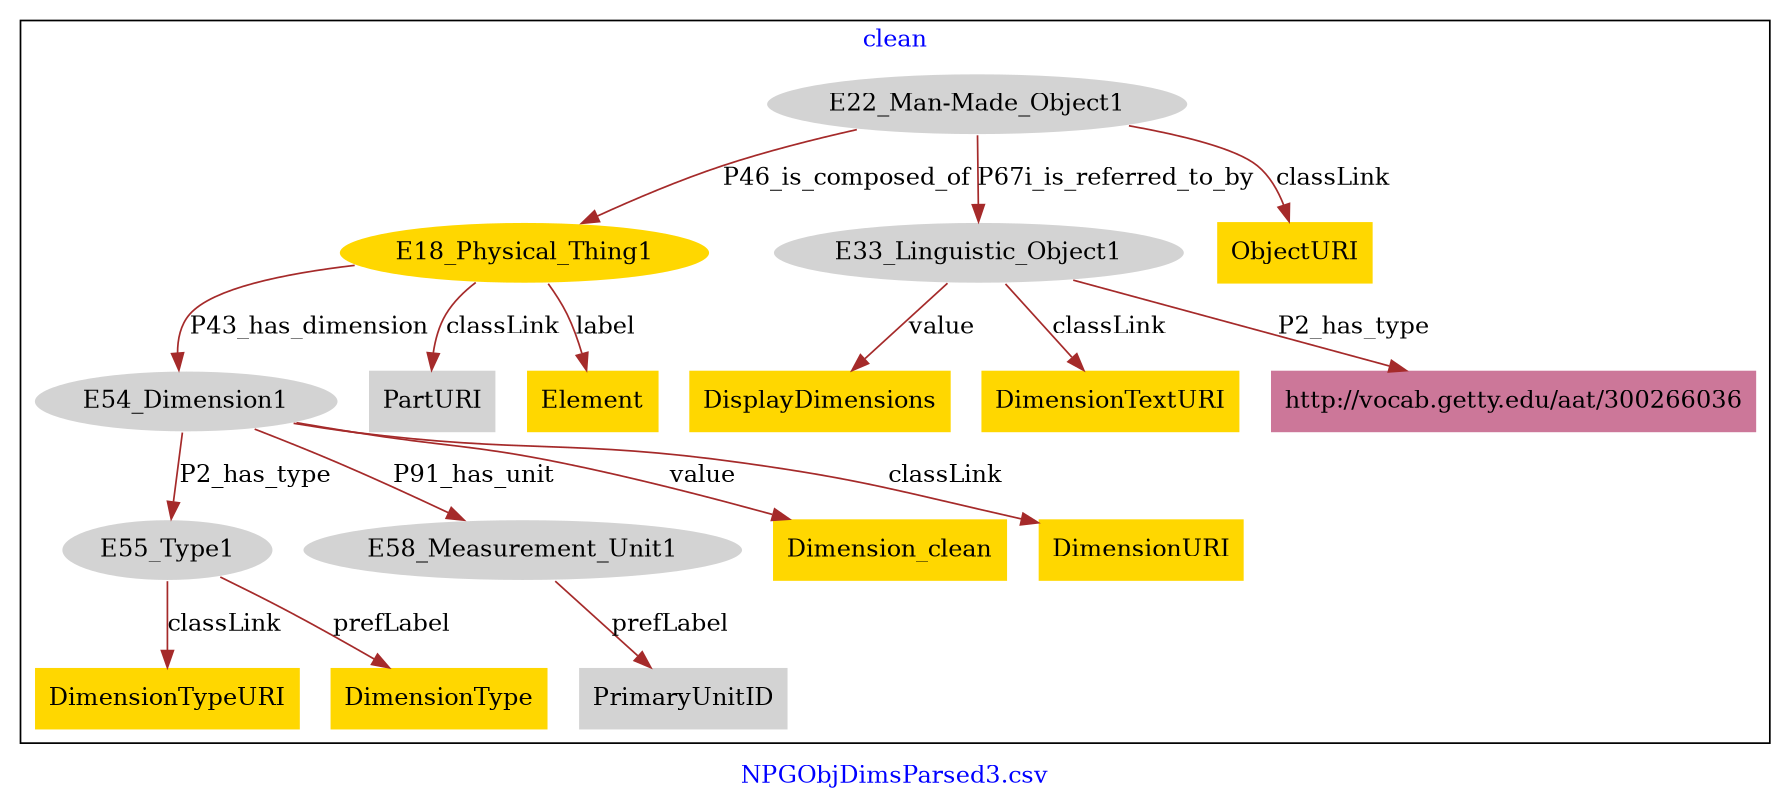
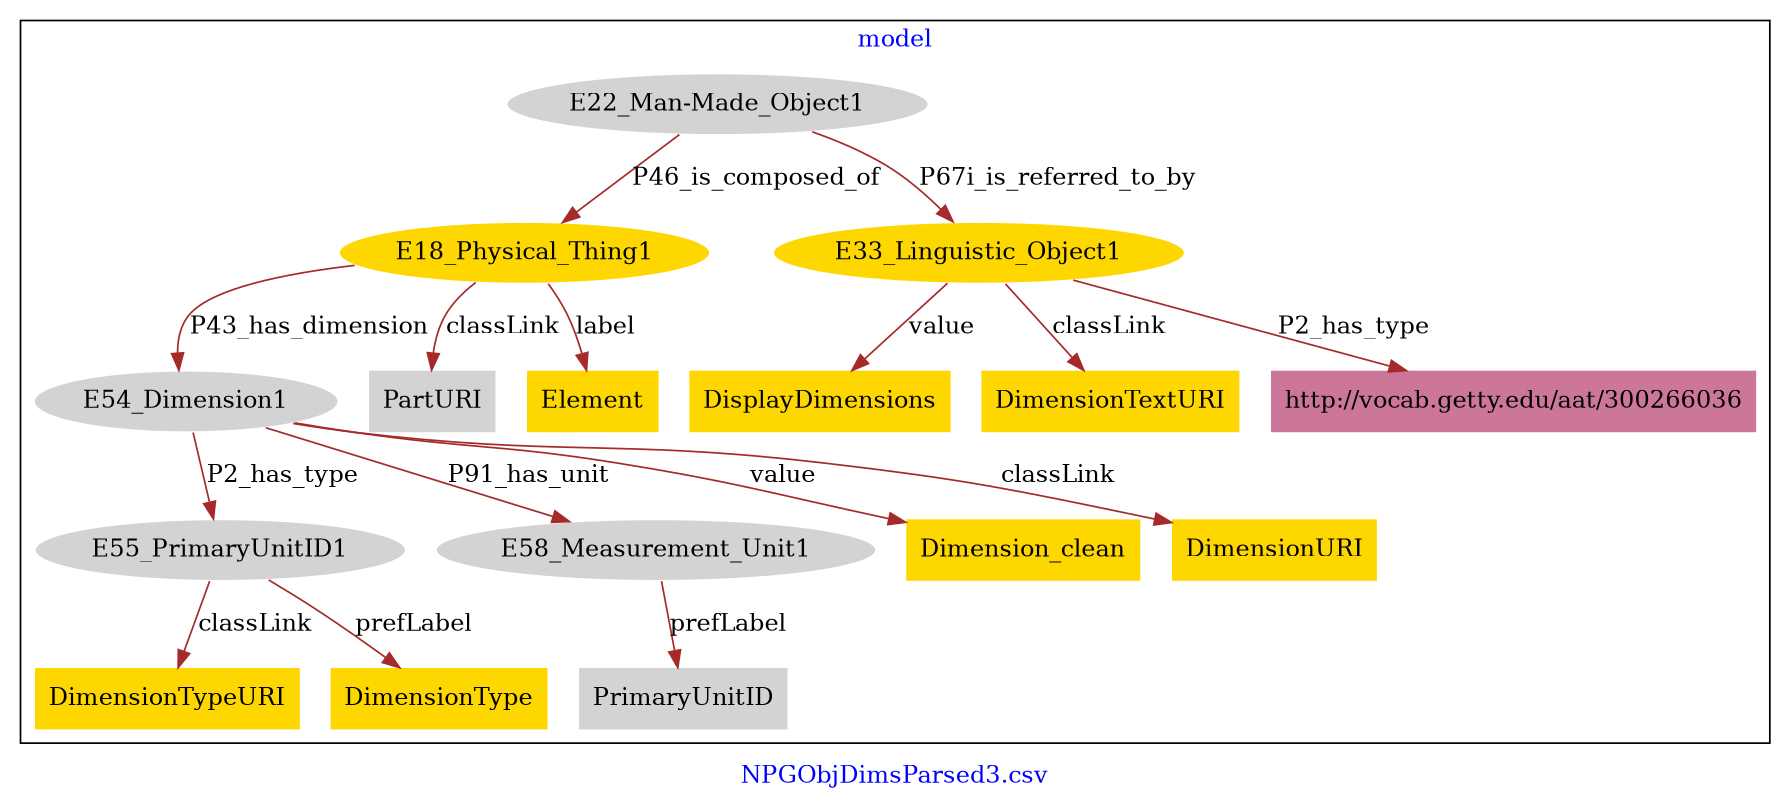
cluster "clean": label "clean" -> "model"
node "E33_Linguistic_Object1": fillcolor lightgray -> gold
node "ObjectURI": removed
node "E55_Type1": label "E55_Type1" -> "E55_PrimaryUnitID1"
